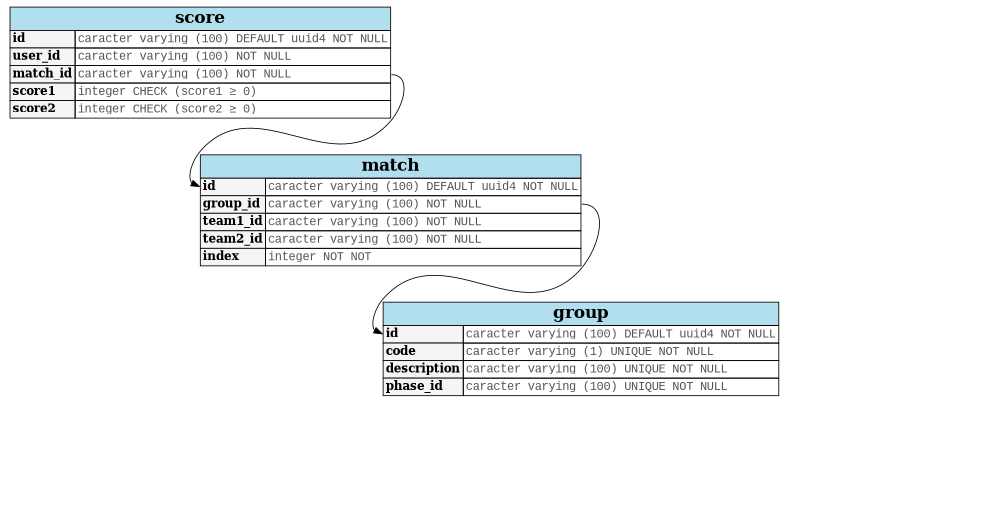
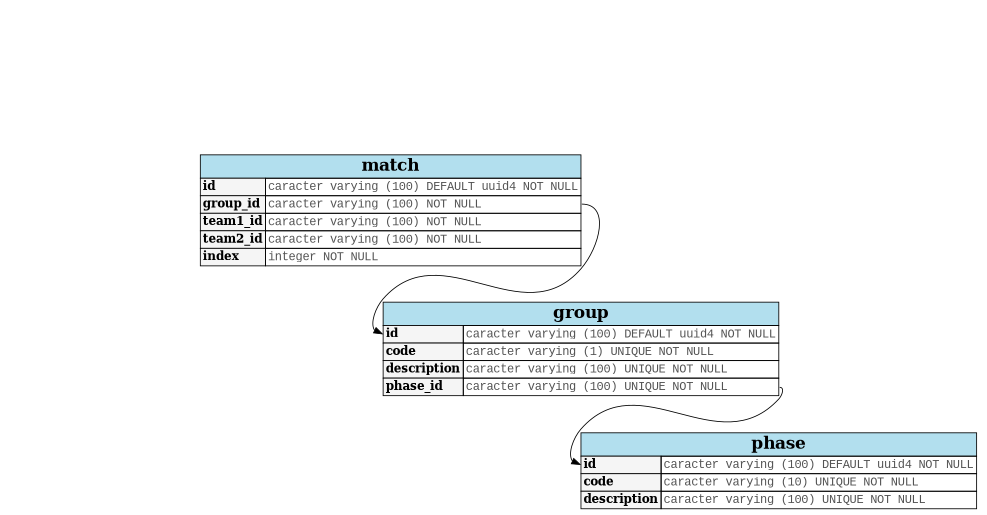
node "score": removed
node "match": text "integer NOT NOT" -> "integer NOT NULL"
node "phase": added
